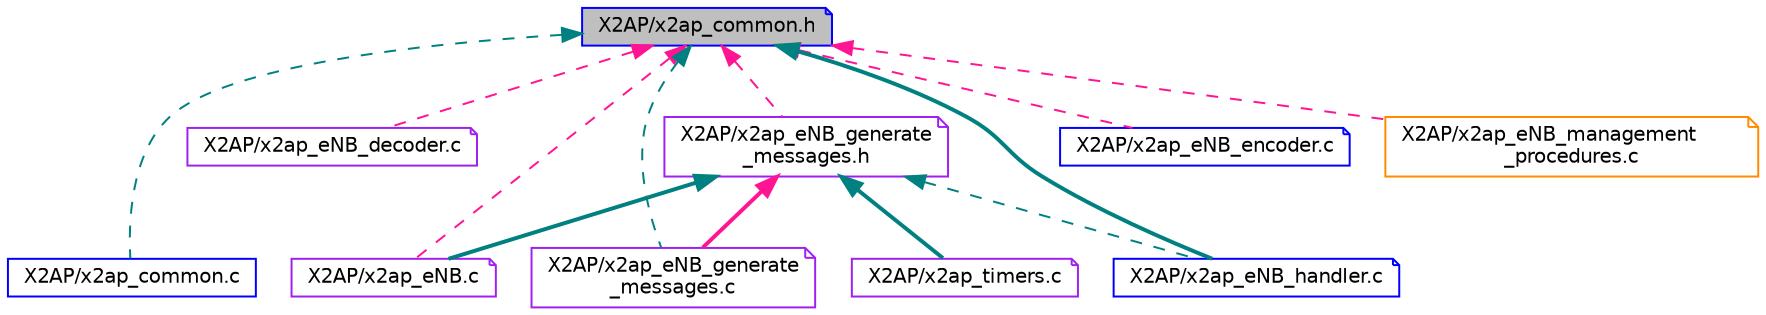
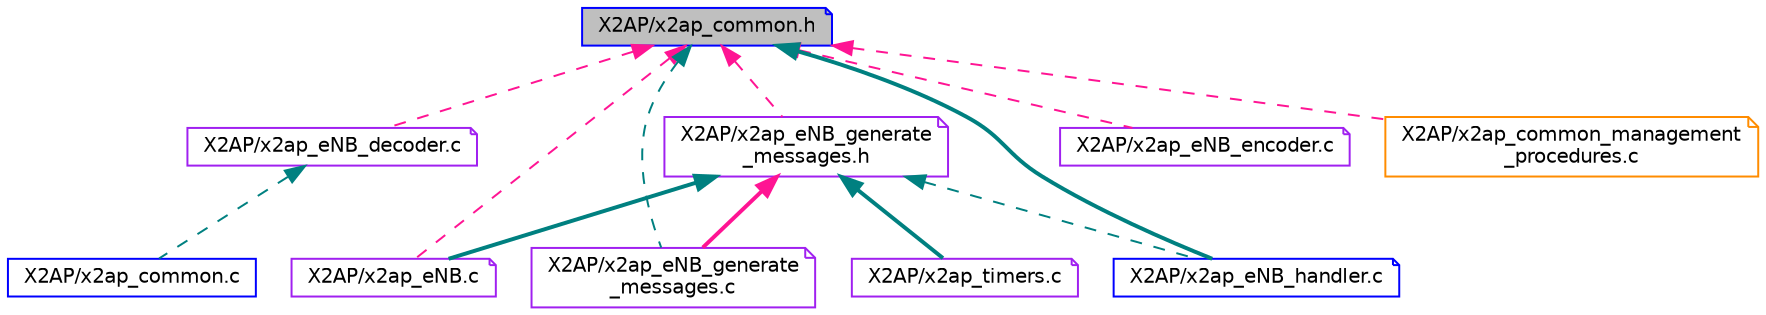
edge "X2AP/x2ap_common.c" -> "X2AP/x2ap_common.h": now "X2AP/x2ap_common.c" -> "X2AP/x2ap_eNB_decoder.c"
node "X2AP/x2ap_eNB_encoder.c": color blue -> purple
node "X2AP/x2ap_eNB_management _procedures.c": label "X2AP/x2ap_eNB_management _procedures.c" -> "X2AP/x2ap_common_management _procedures.c"
